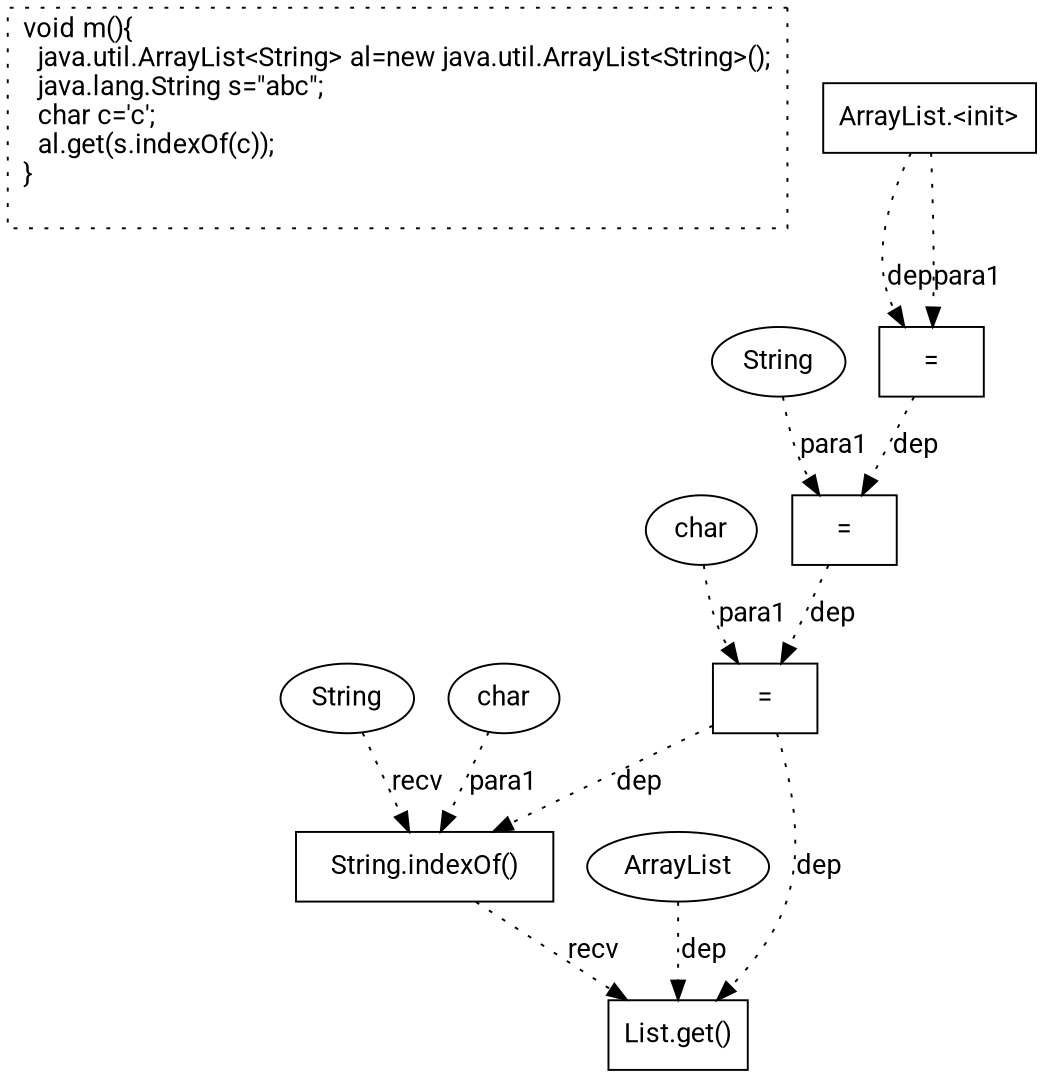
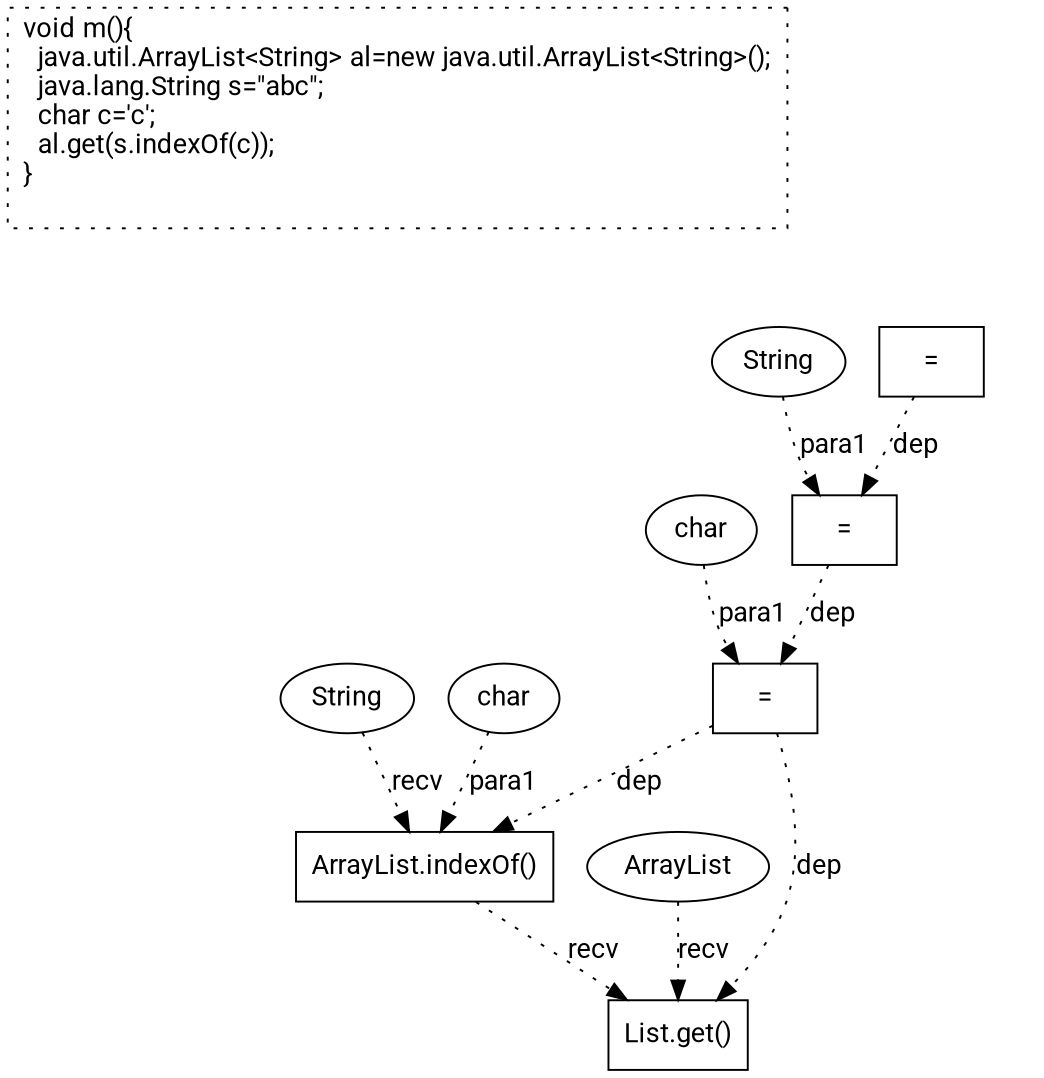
node "ArrayList.<init>": removed
node "String.indexOf()": label "String.indexOf()" -> "ArrayList.indexOf()"
edge "ArrayList" -> "List.get()": label "dep" -> "recv"
